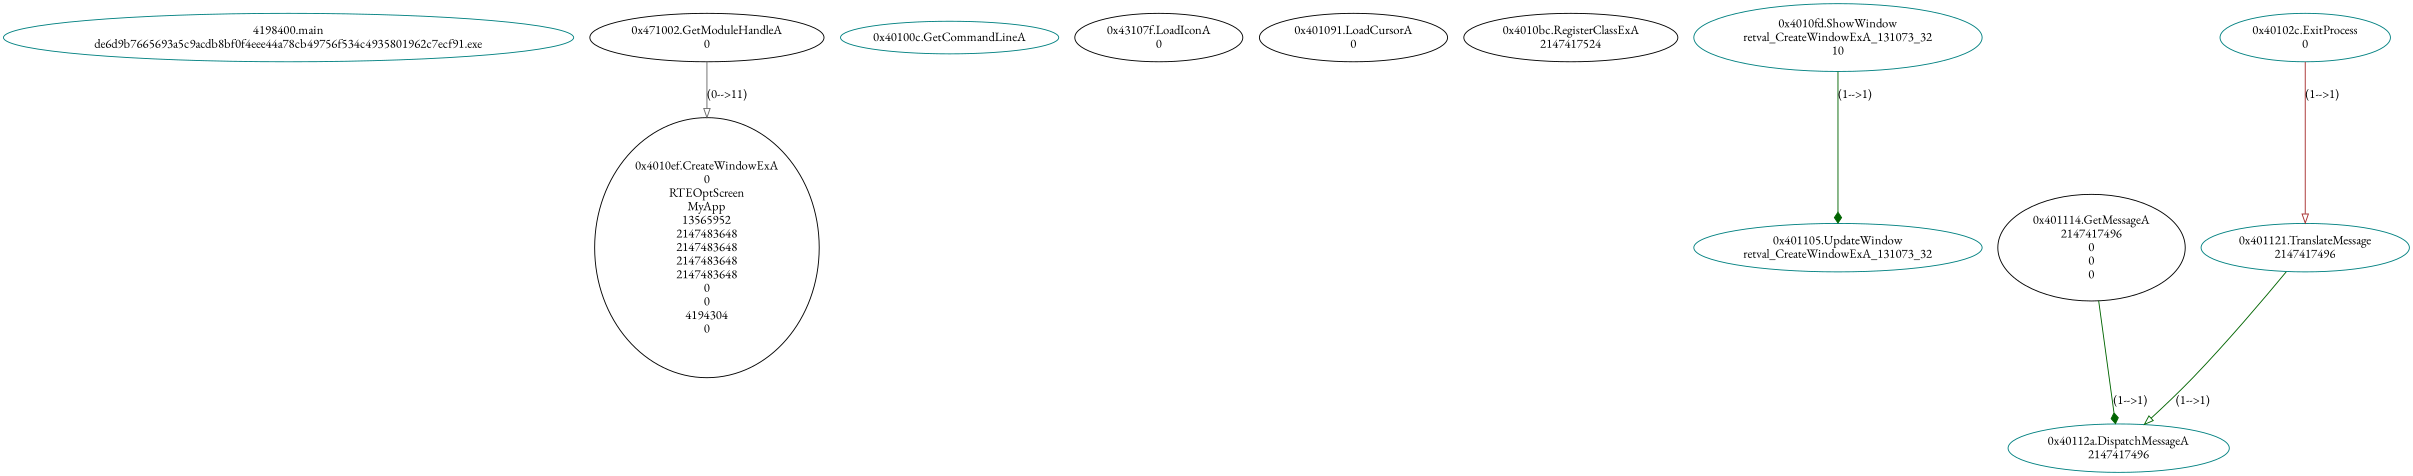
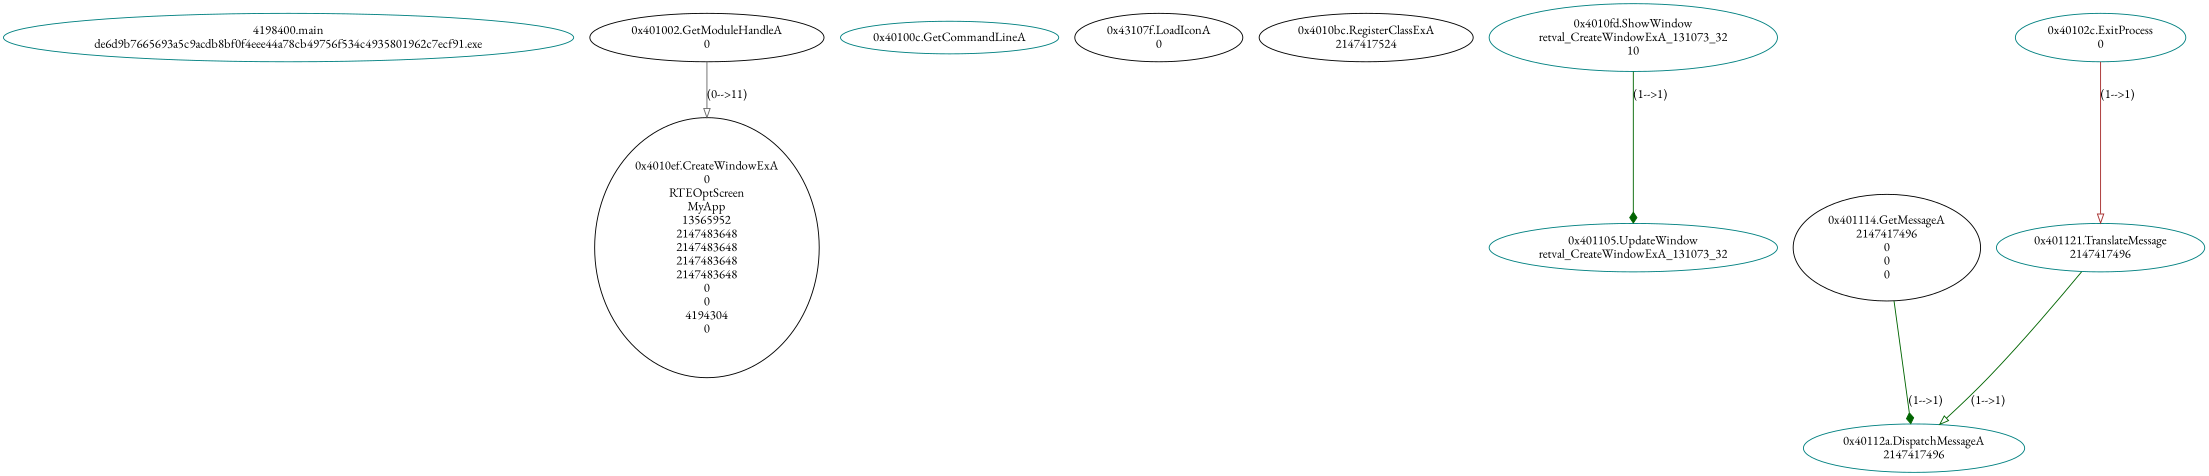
node "0x471002.GetModuleHandleA 0": label "0x471002.GetModuleHandleA 0" -> "0x401002.GetModuleHandleA 0"
node "0x401091.LoadCursorA 0": removed
